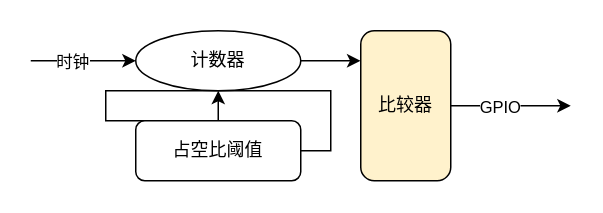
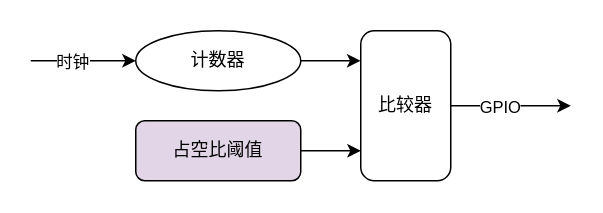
edge "占空比阈值" -> "计数器": now "占空比阈值" -> "比较器"
node "比较器": fillcolor #fff2cc -> #ffffff
node "占空比阈值": fillcolor #ffffff -> #e1d5e7
